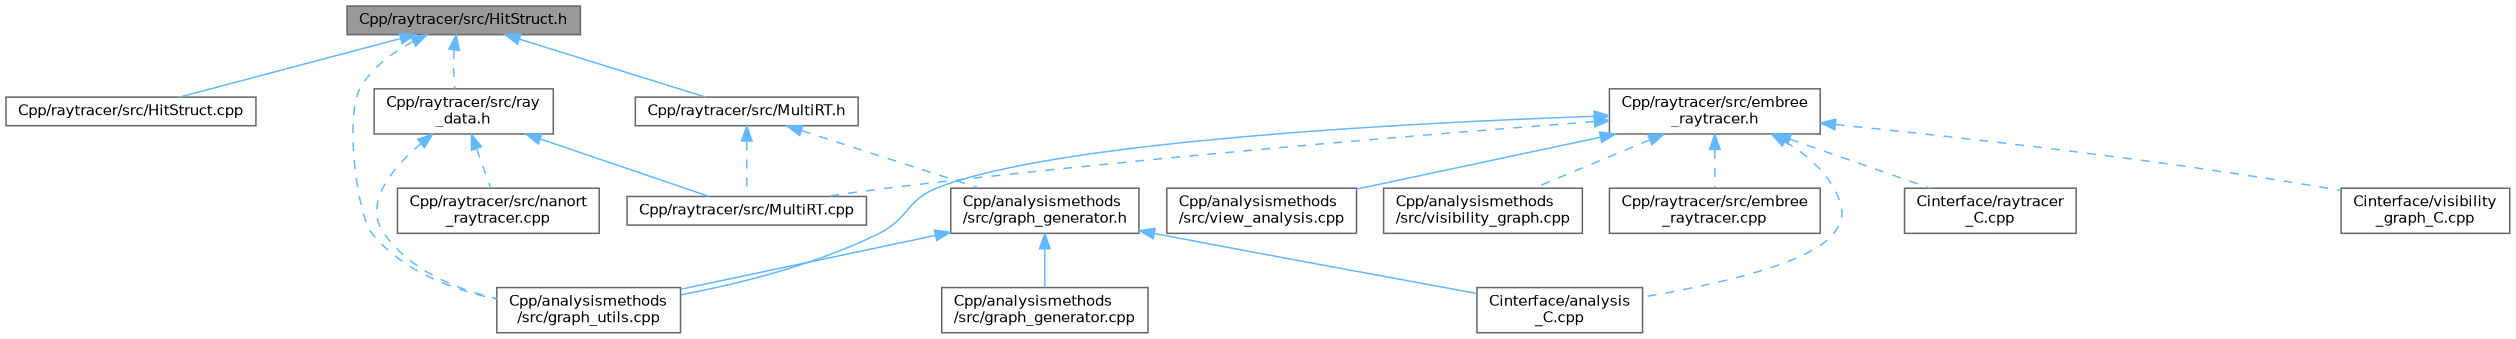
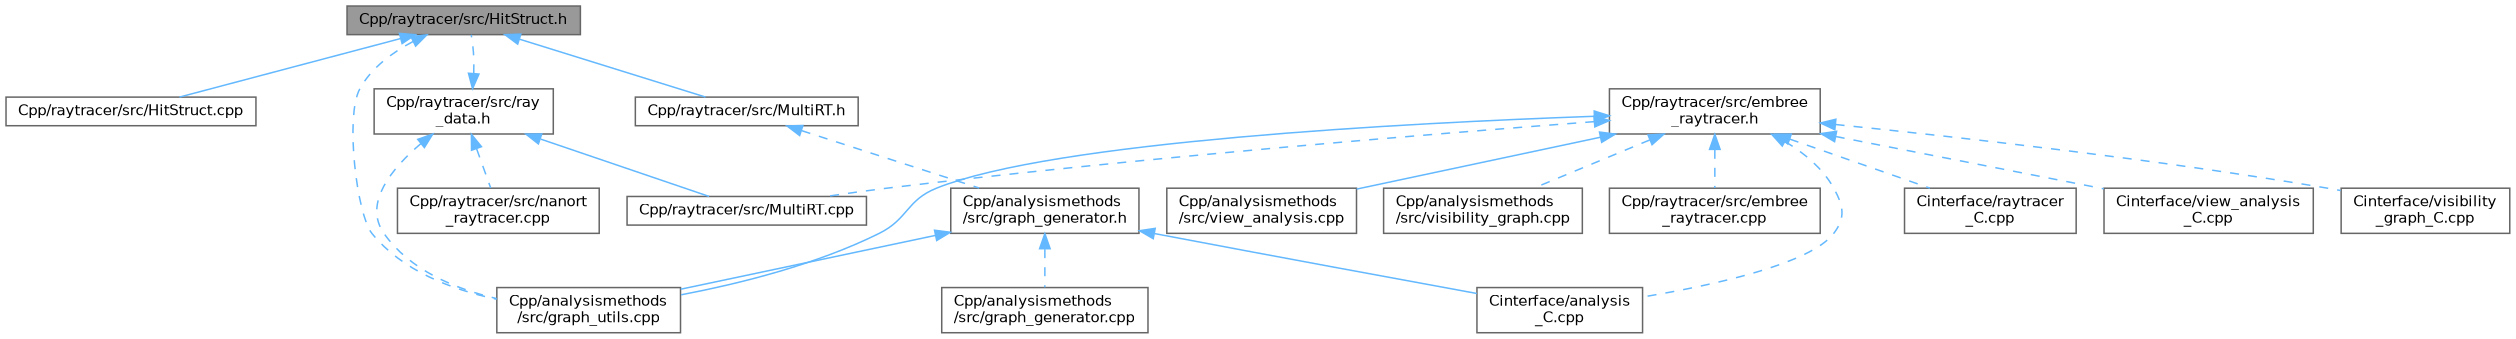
edge "Cpp/raytracer/src/ray _data.h" -> "Cpp/raytracer/src/HitStruct.h": reversed
edge "Cpp/raytracer/src/MultiRT.cpp" -> "Cpp/raytracer/src/MultiRT.h": removed
node "Cinterface/view_analysis _C.cpp": added
edge "Cpp/analysismethods /src/graph_generator.cpp" -> "Cpp/analysismethods /src/graph_generator.h": style solid -> dashed
